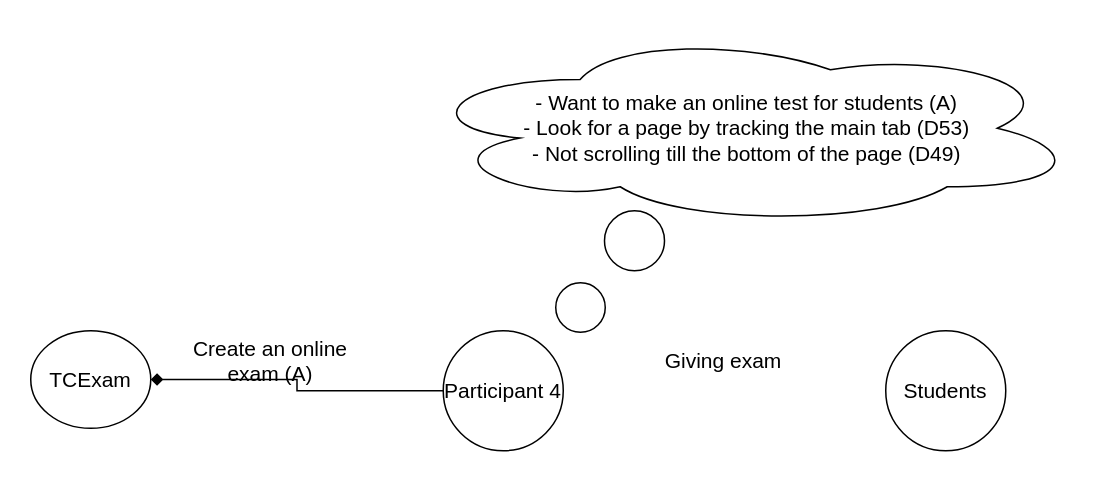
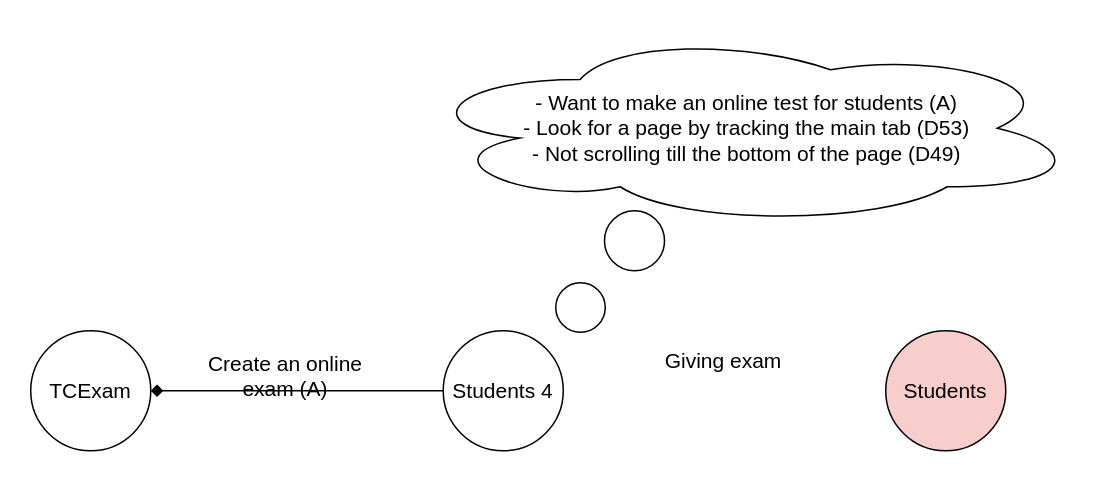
node "Create an online exam (A)": moved (271, 361) -> (286, 376)
node "TCExam": size 120x98 -> 120x120
node "Participant 4": label "Participant 4" -> "Students 4"
node "Students": fillcolor #ffffff -> #f8cecc
